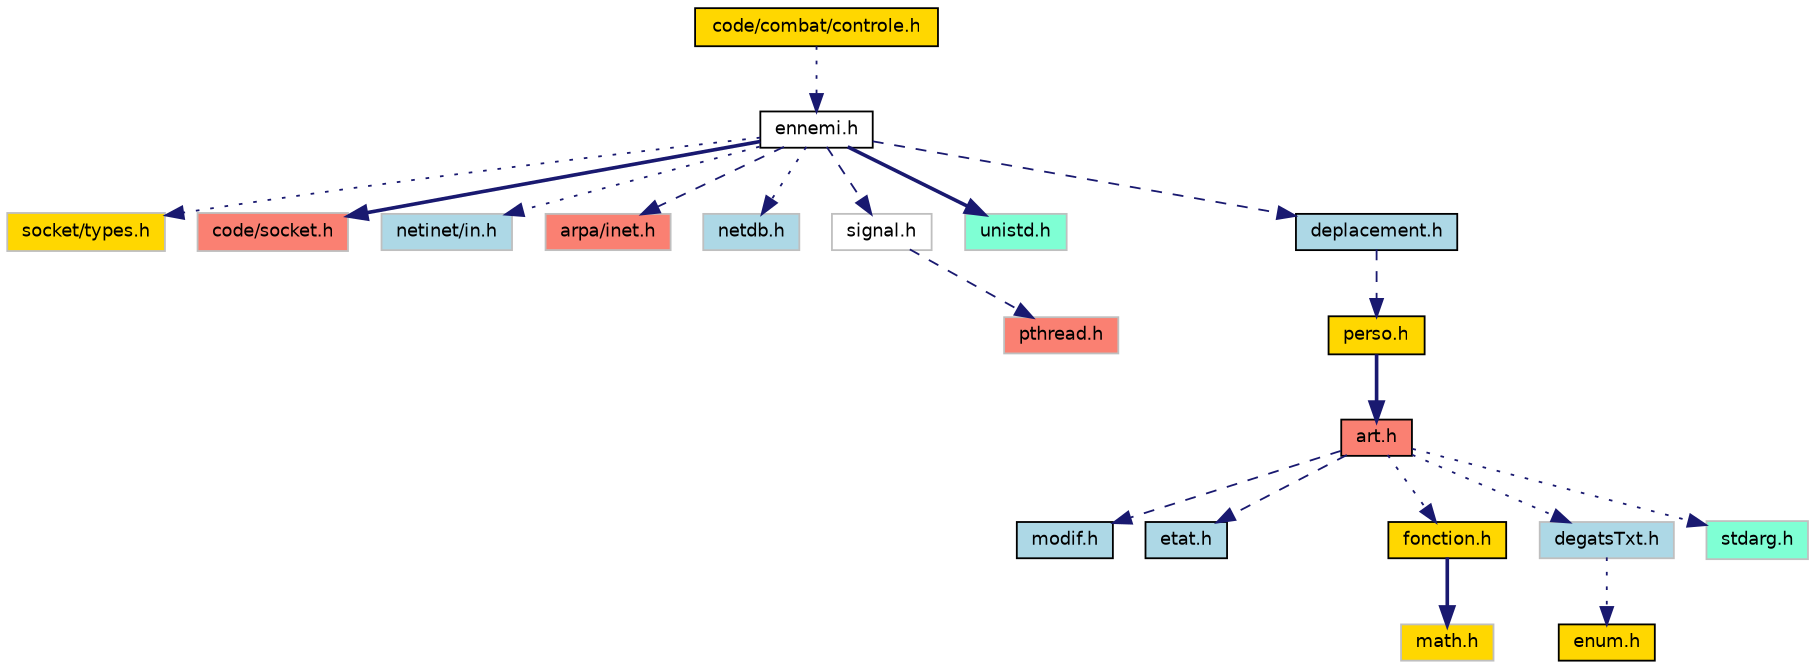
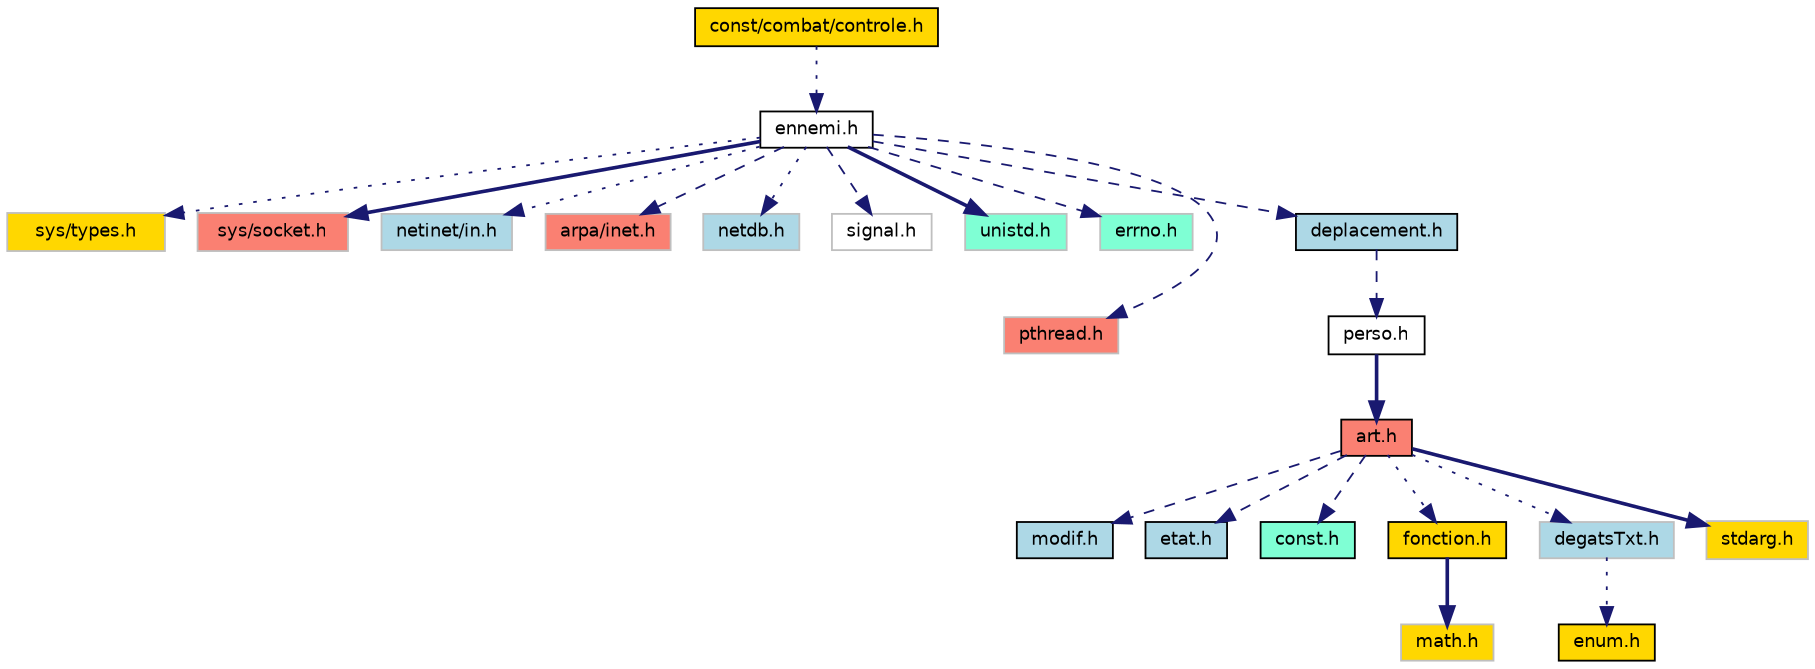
node "code/combat/controle.h": label "code/combat/controle.h" -> "const/combat/controle.h"
node "socket/types.h": label "socket/types.h" -> "sys/types.h"
node "code/socket.h": label "code/socket.h" -> "sys/socket.h"
node "errno.h": added
edge "signal.h" -> "pthread.h": now "ennemi.h" -> "pthread.h"
node "perso.h": fillcolor gold -> white
edge "art.h" -> "stdarg.h": style dotted -> bold
node "const.h": added
node "stdarg.h": fillcolor aquamarine -> gold
